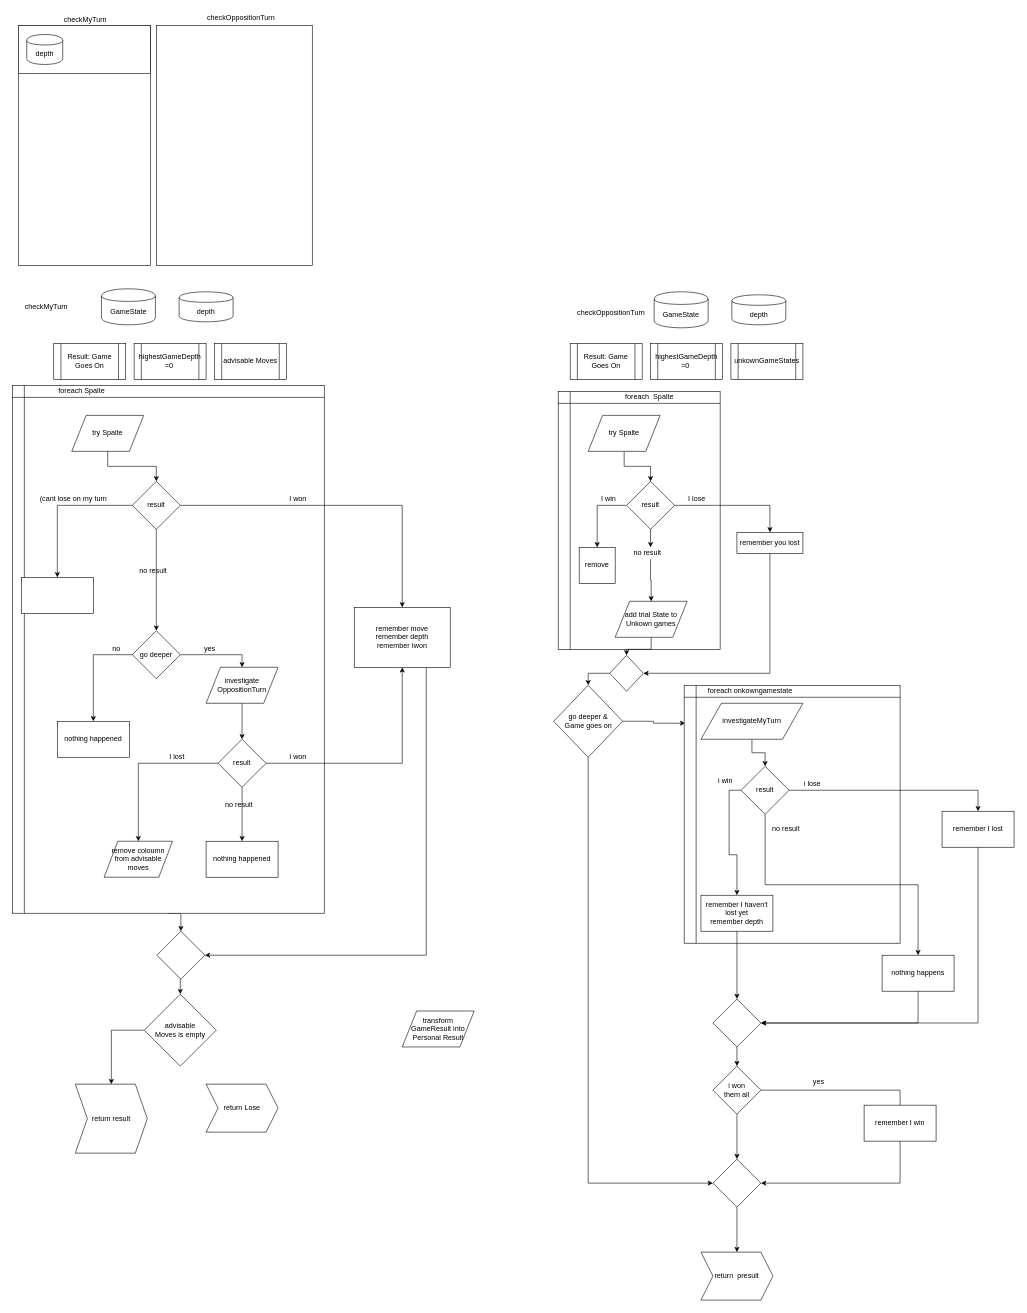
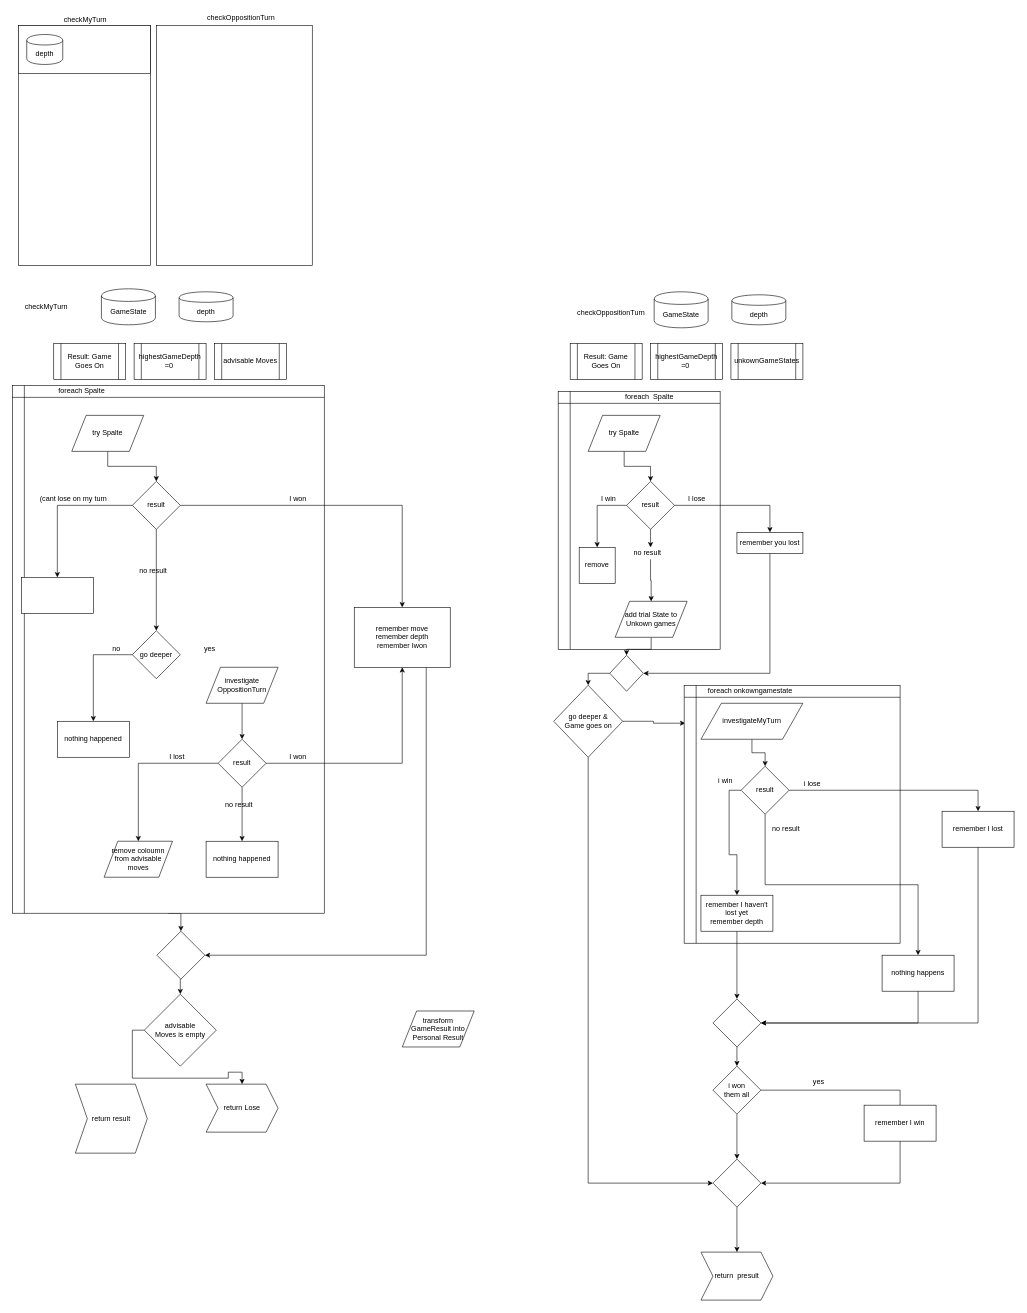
edge "go deeper" -> "investigate OppositionTurn": removed
edge "advisable Moves is empty" -> "return result": now "advisable Moves is empty" -> "return Lose"
